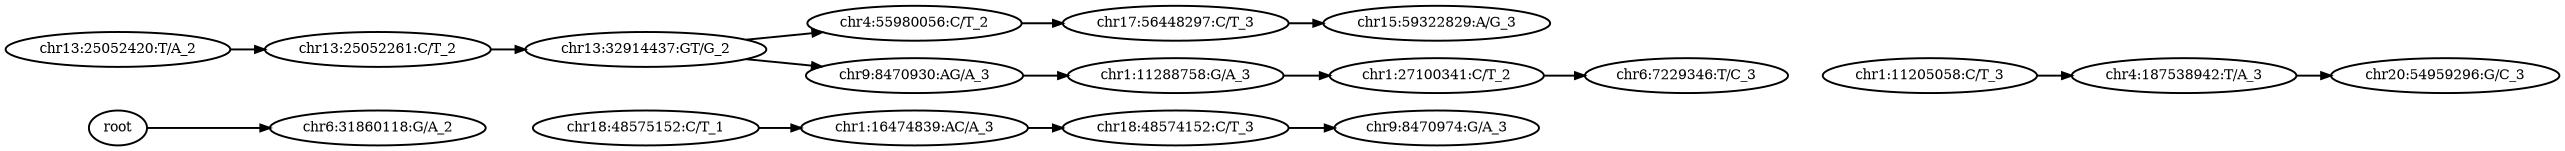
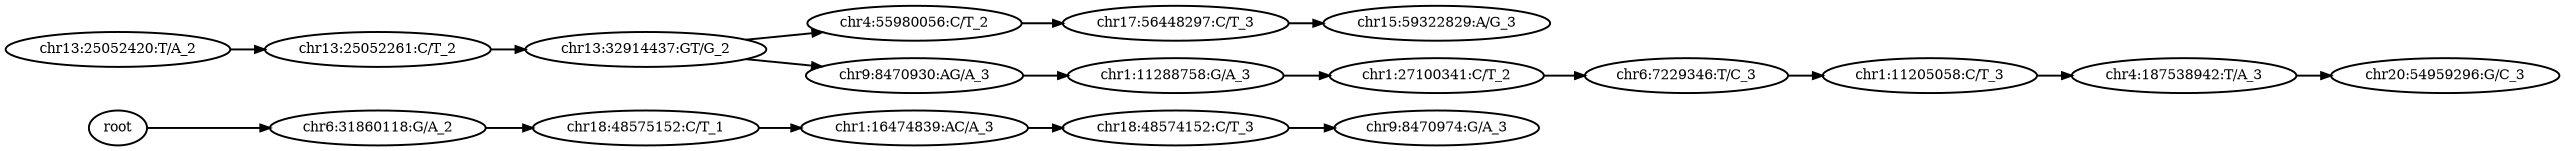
edge "chr6:7229346:T/C_3" -> "chr1:11205058:C/T_3": added
edge "chr6:31860118:G/A_2" -> "chr18:48575152:C/T_1": added
